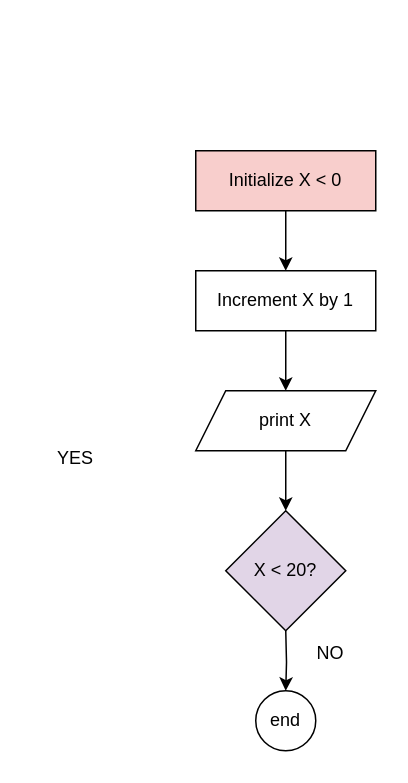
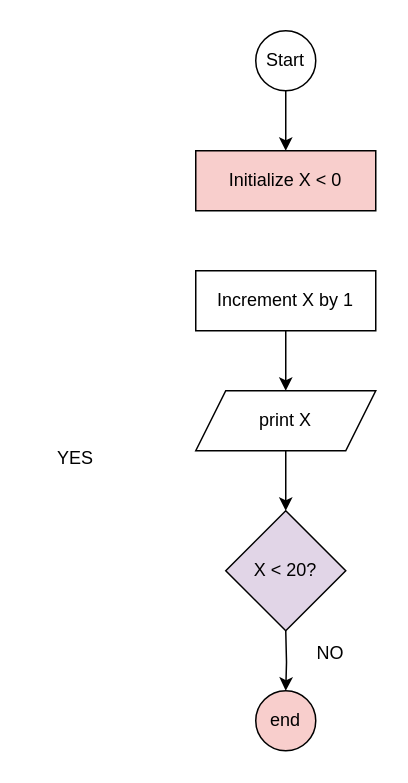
node "Start": added
edge "Start" -> "Initialize X < 0": added
edge "Initialize X < 0" -> "Increment X by 1": removed
node "end": fillcolor #ffffff -> #f8cecc
